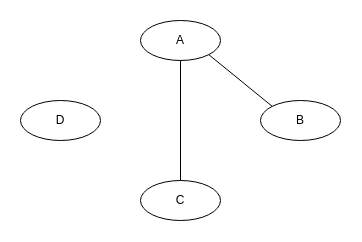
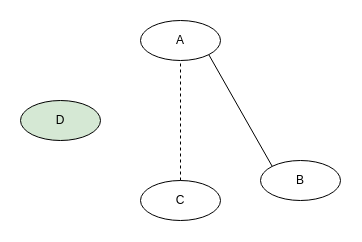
edge "A" -- "C": style solid -> dashed
node "D": fillcolor #ffffff -> #d5e8d4
node "B": moved (301, 121) -> (301, 181)
